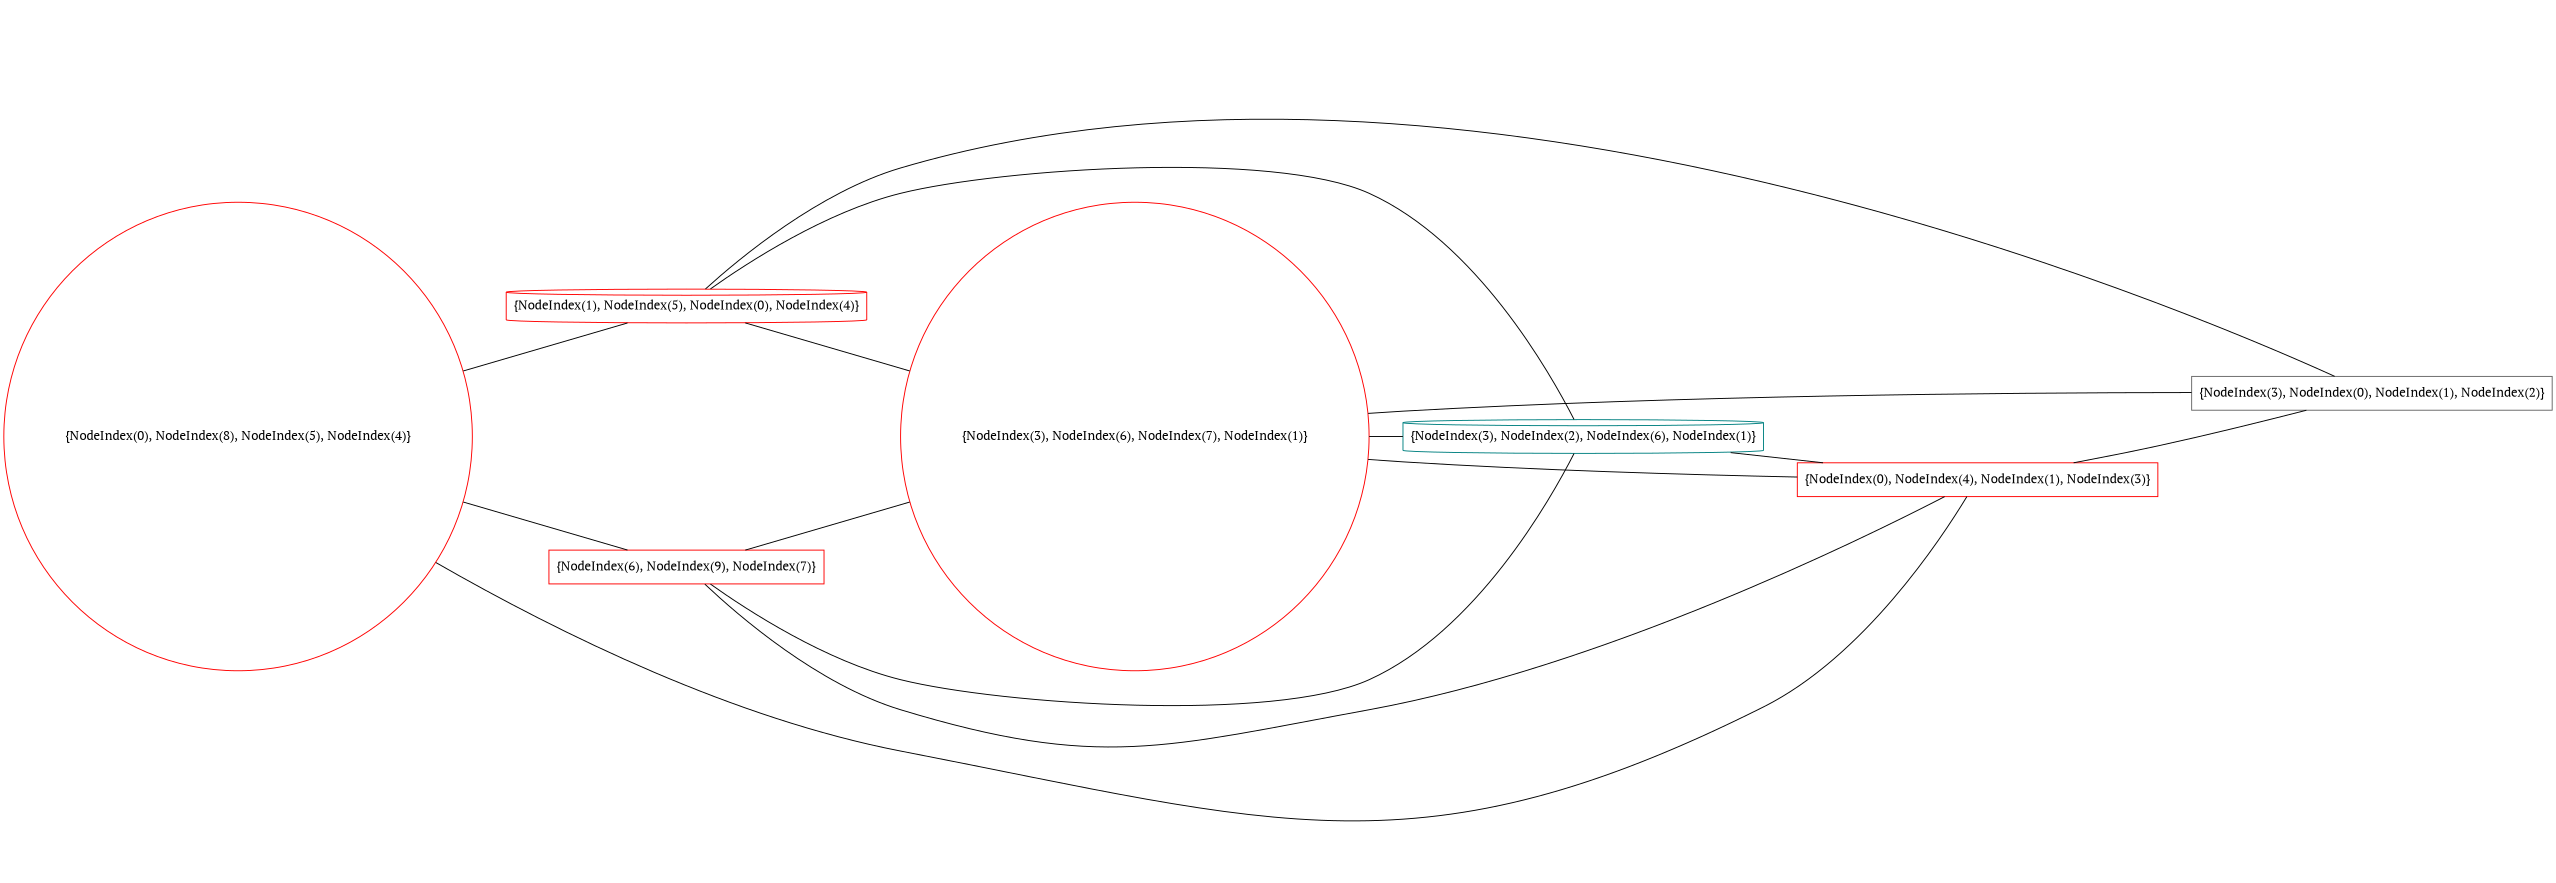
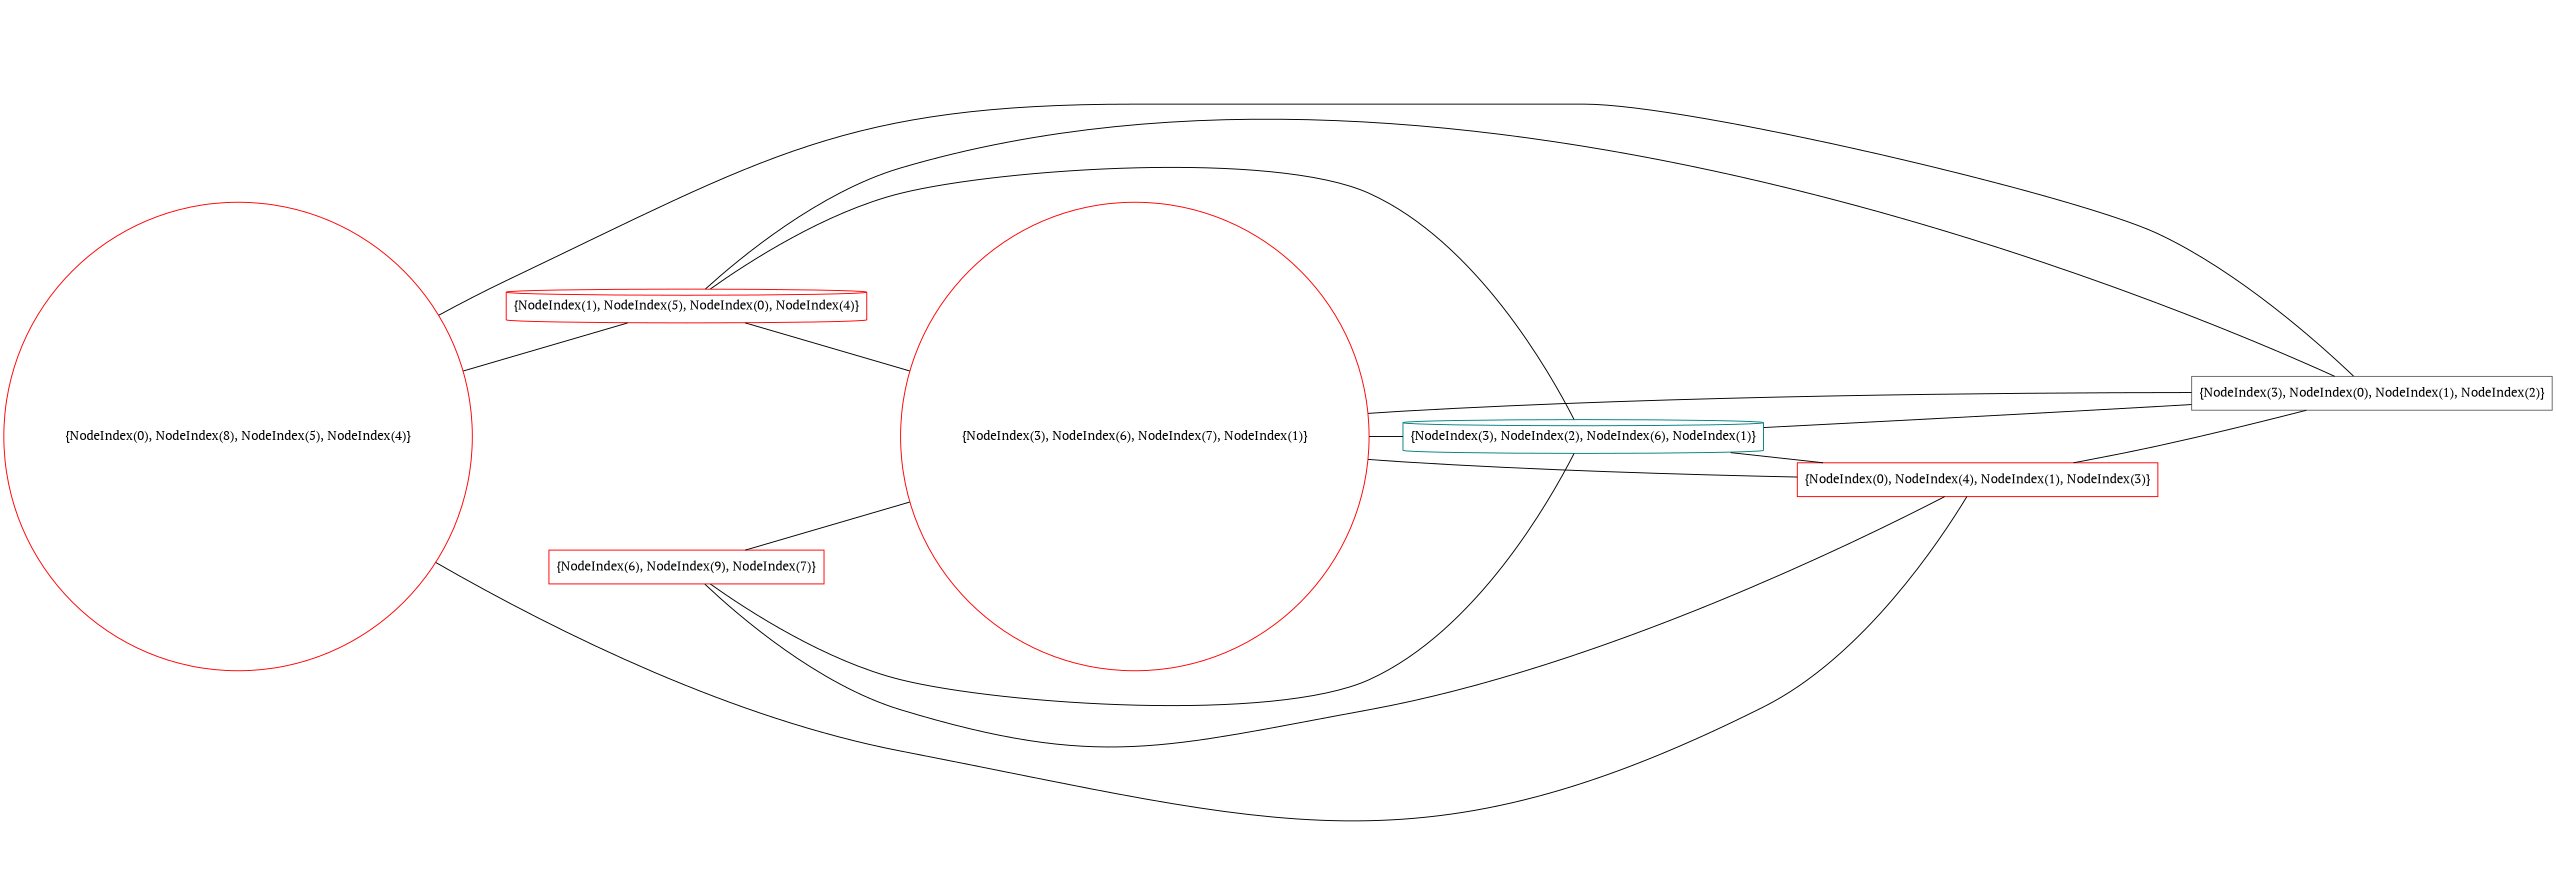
edge "{NodeIndex(3), NodeIndex(0), NodeIndex(1), NodeIndex(2)}" -- "{NodeIndex(3), NodeIndex(2), NodeIndex(6), NodeIndex(1)}": added
edge "{NodeIndex(0), NodeIndex(8), NodeIndex(5), NodeIndex(4)}" -- "{NodeIndex(6), NodeIndex(9), NodeIndex(7)}": now "{NodeIndex(0), NodeIndex(8), NodeIndex(5), NodeIndex(4)}" -- "{NodeIndex(3), NodeIndex(0), NodeIndex(1), NodeIndex(2)}"
